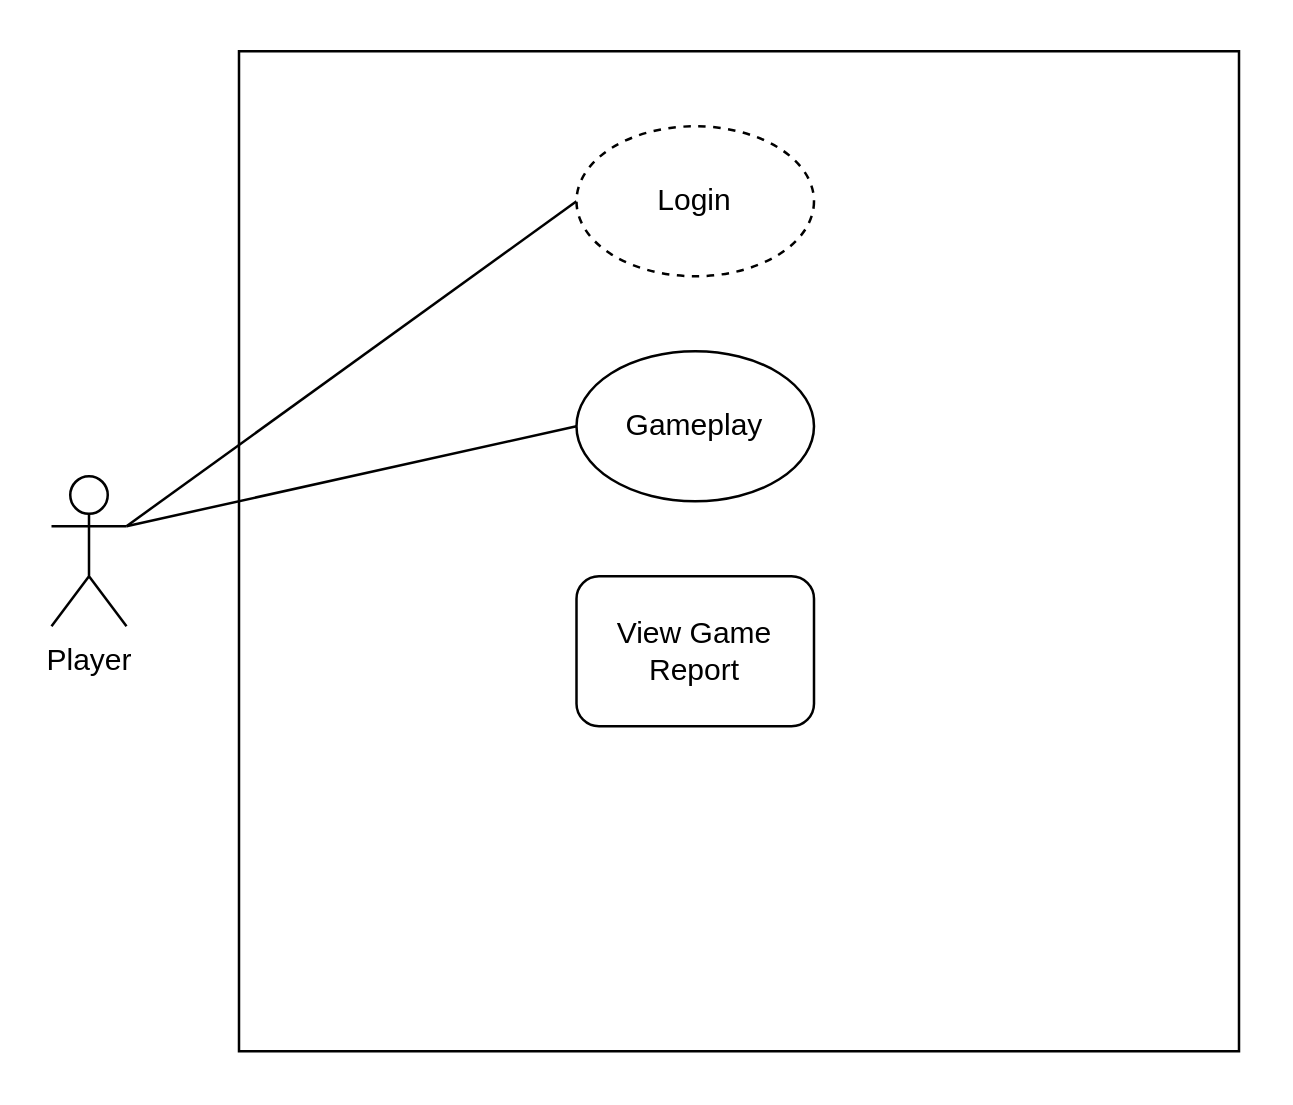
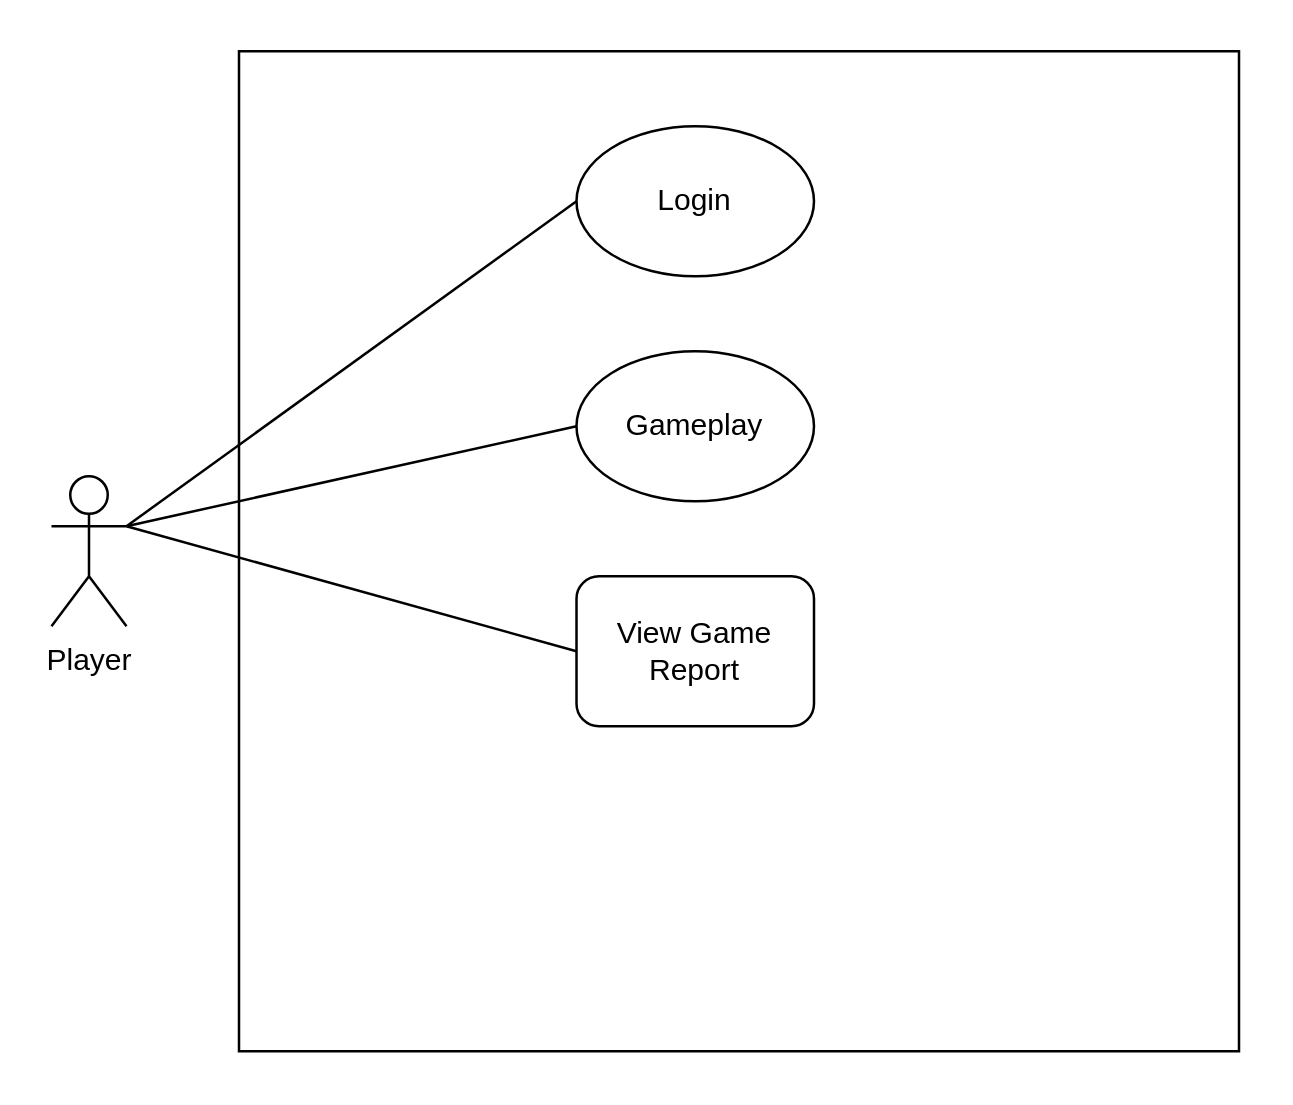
node "Login": style dashed -> solid
edge "Player" -- "View Game Report": added
